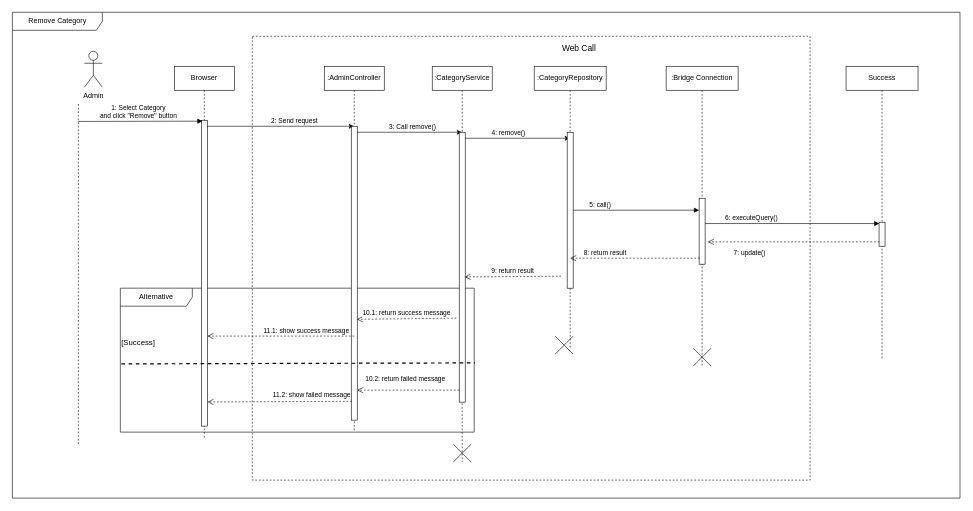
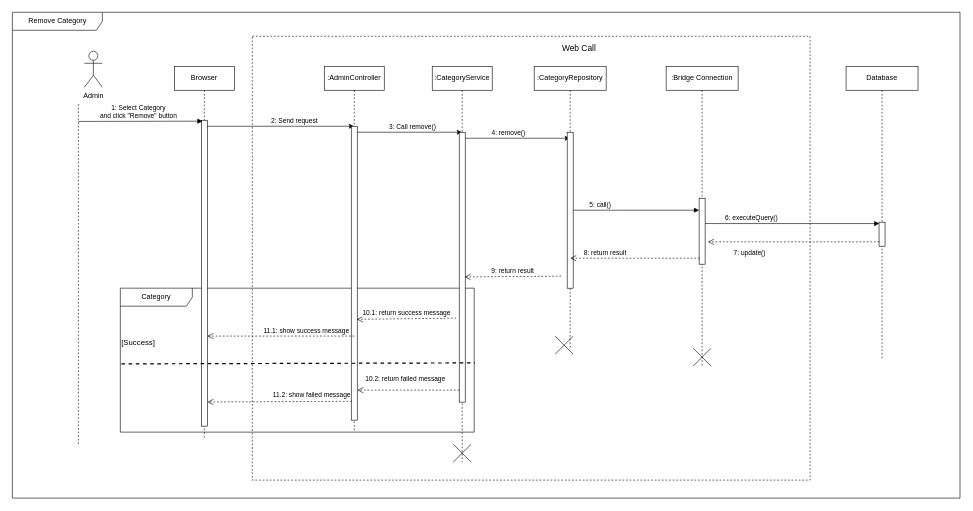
node "Success": label "Success" -> "Database"
node "Alternative": label "Alternative" -> "Category"
